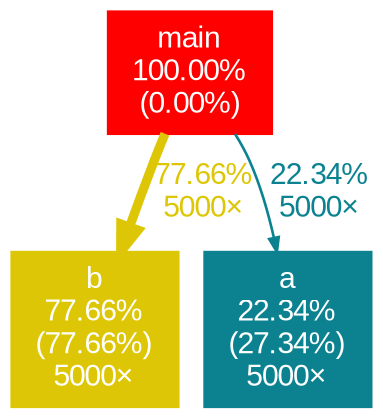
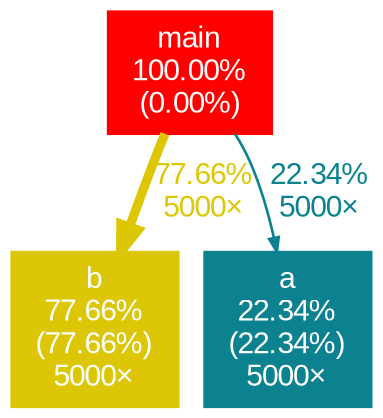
node "a 22.34% (27.34%) 5000×": label "a 22.34% (27.34%) 5000×" -> "a 22.34% (22.34%) 5000×"
